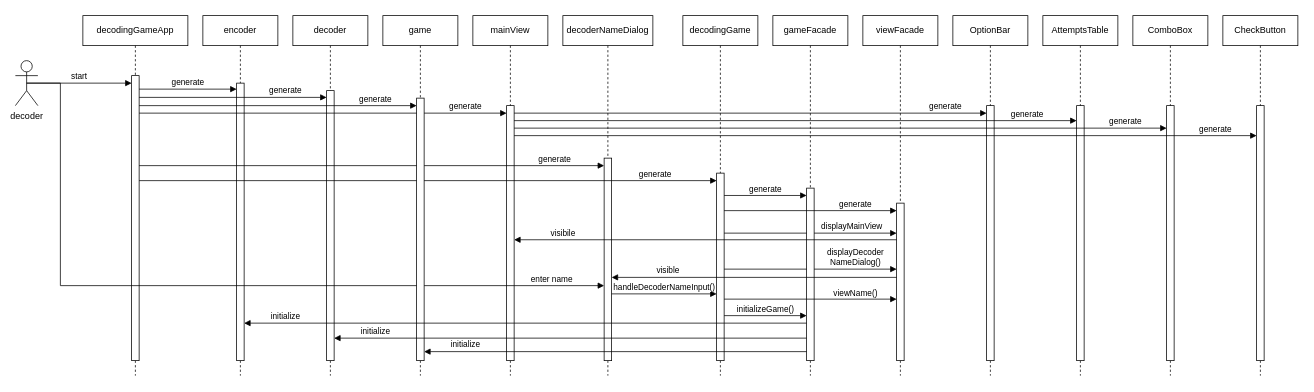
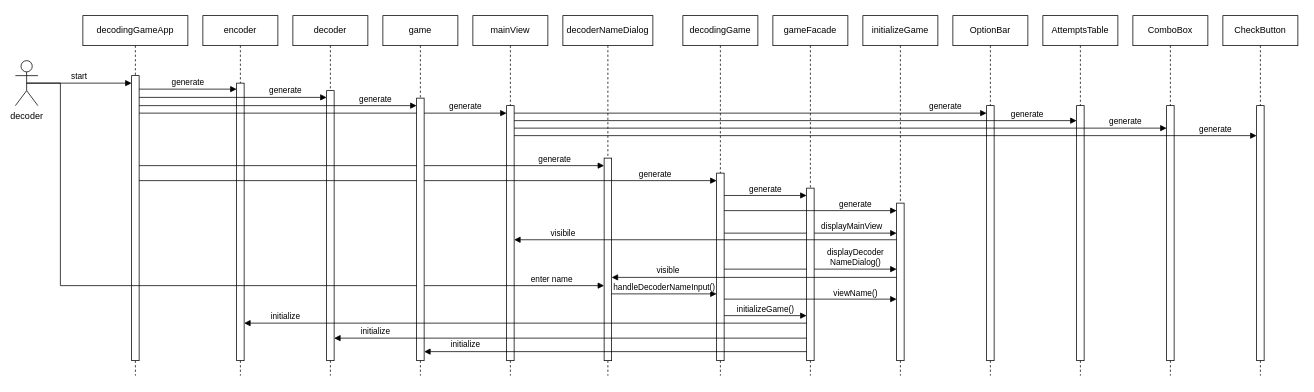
node "viewFacade": label "viewFacade" -> "initializeGame"
